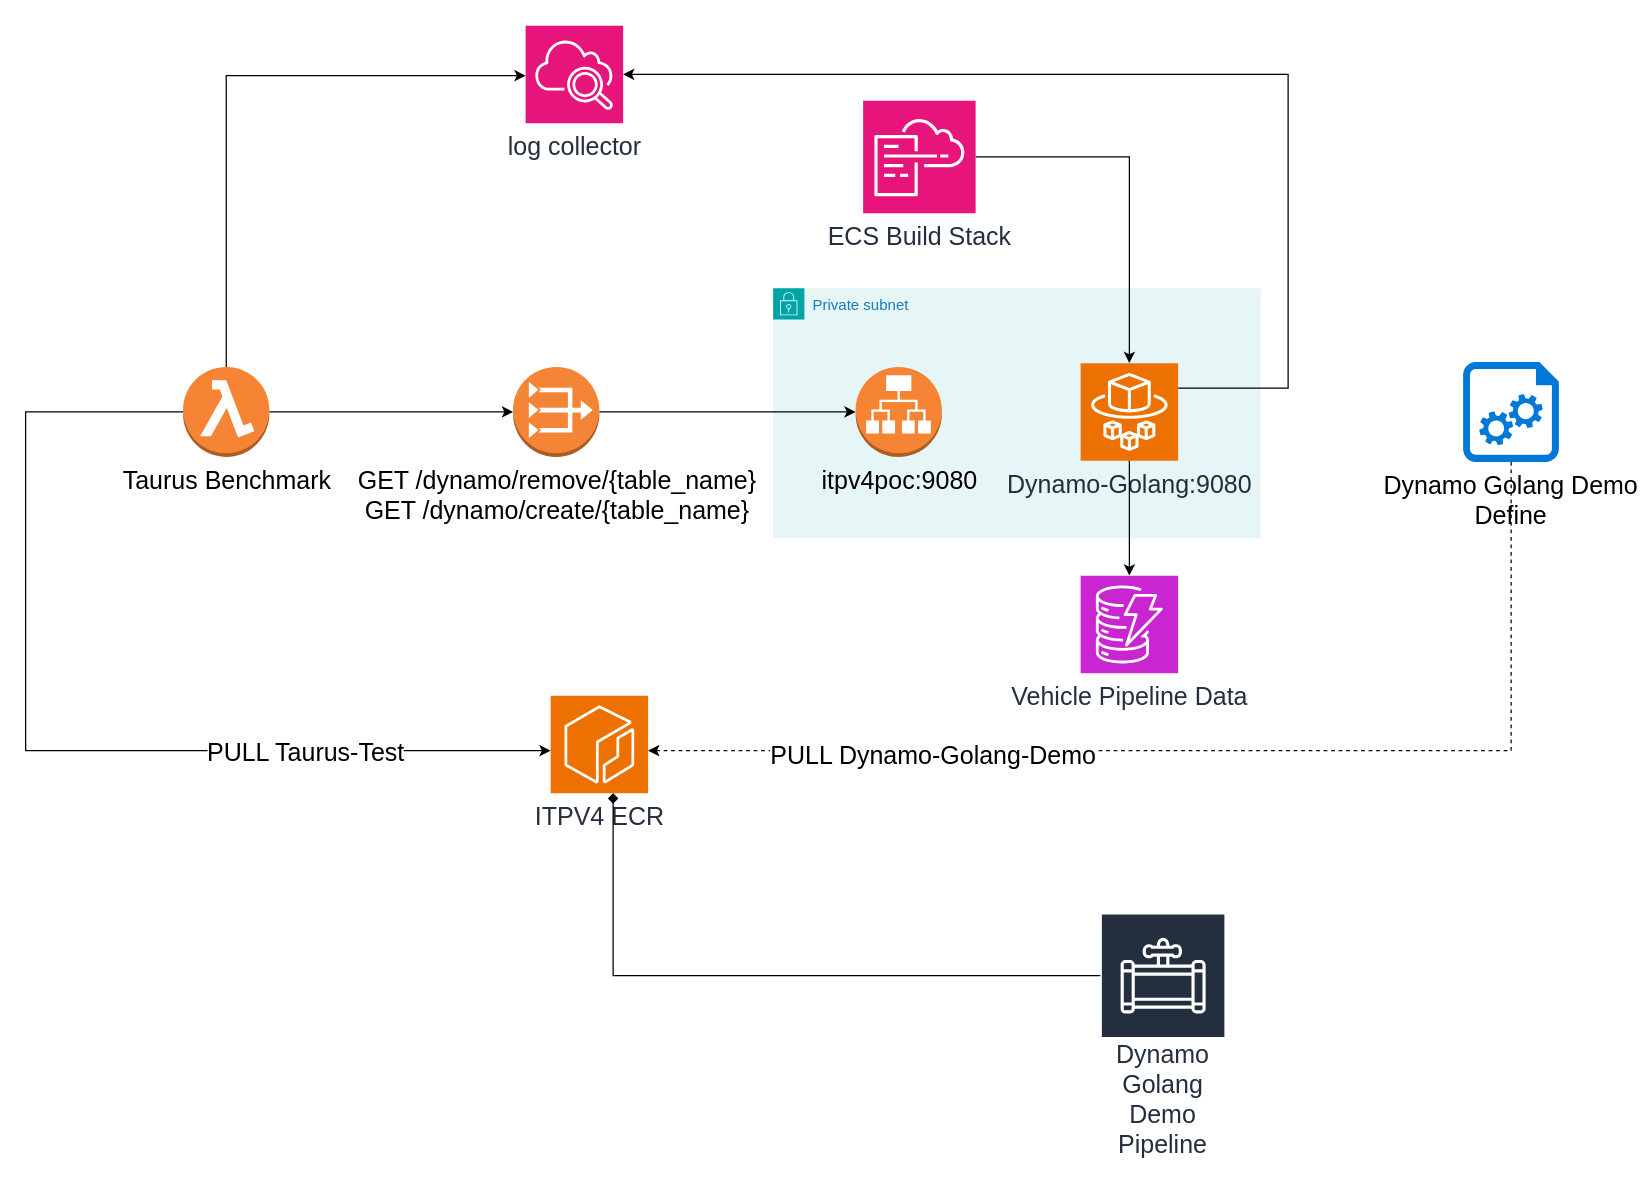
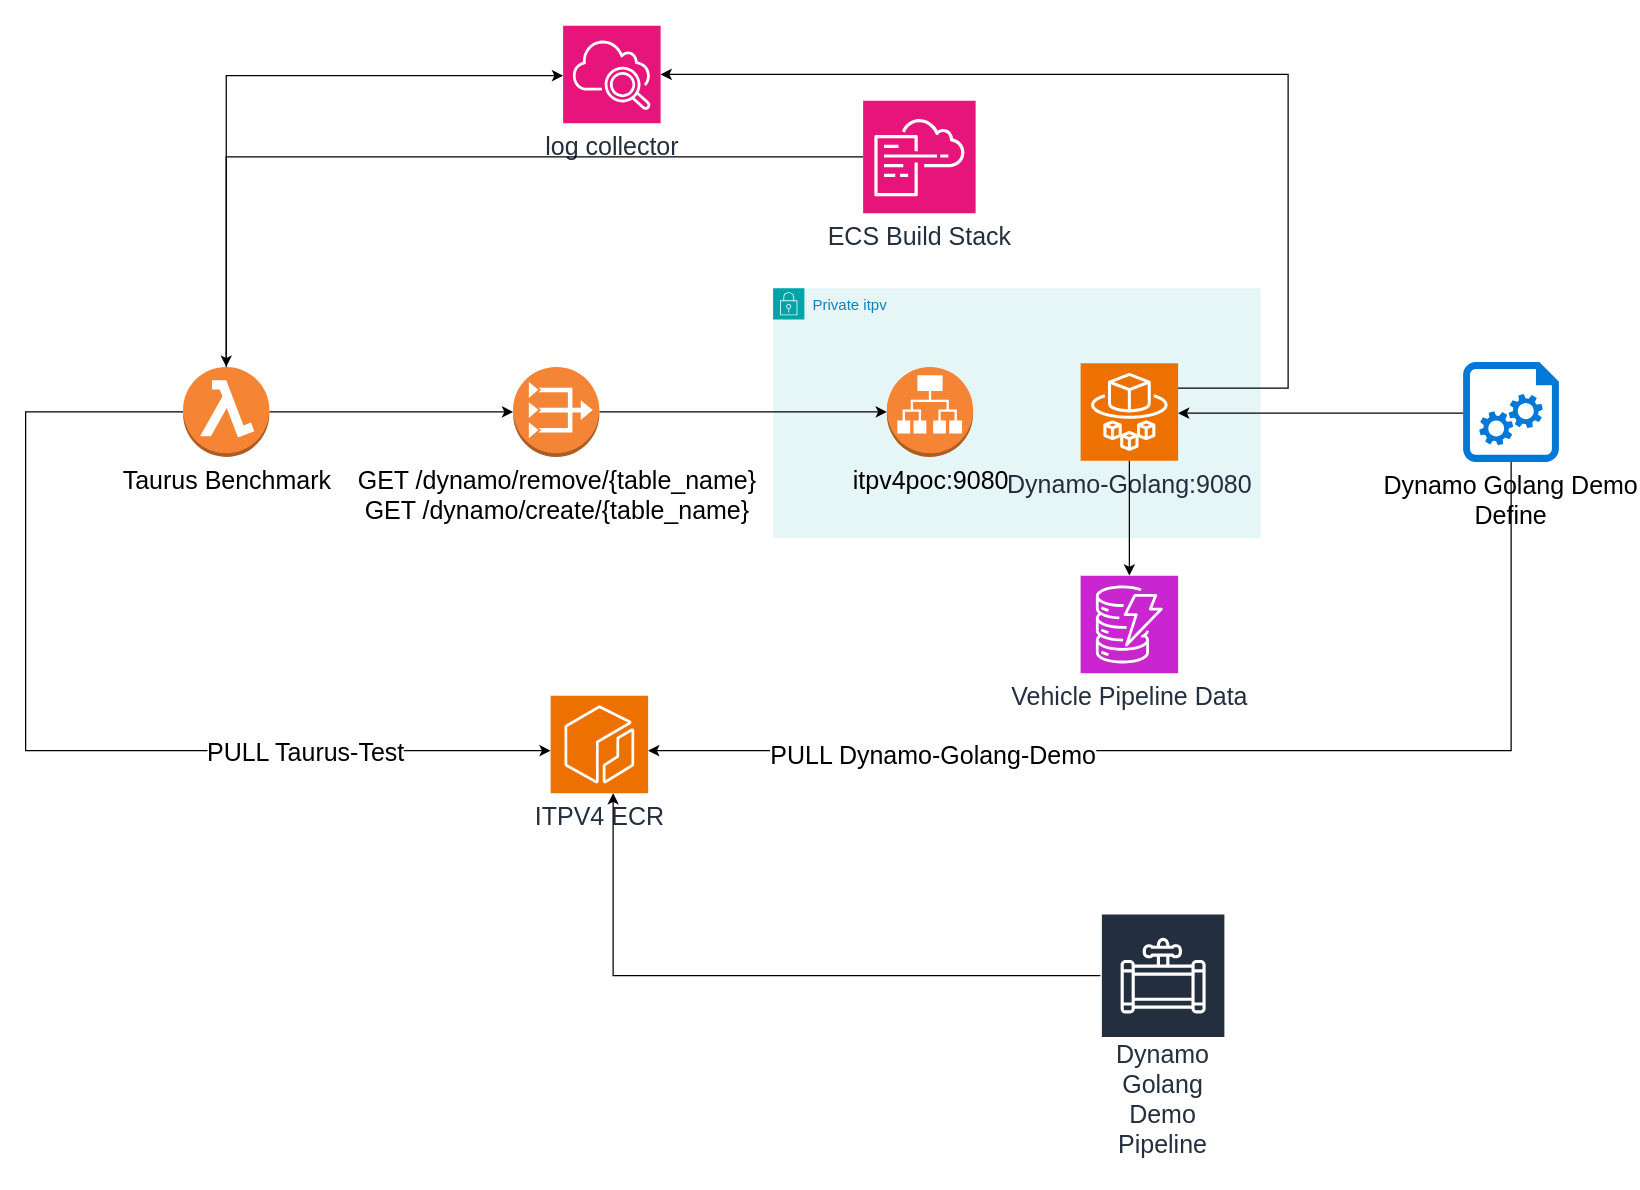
node "log collector": moved (574, 74) -> (612, 74)
edge "ECS Build Stack" -> "Dynamo-Golang:9080": now "ECS Build Stack" -> "Taurus Benchmark"
node "Private subnet": label "Private subnet" -> "Private itpv"
node "itpv4poc:9080": moved (899, 412) -> (930, 412)
edge "Dynamo Golang Demo Define" -> "Dynamo-Golang:9080": added
edge "Dynamo Golang Demo Define" -> "ITPV4 ECR": style dashed -> solid
edge "Dynamo Golang Demo Pipeline" -> "ITPV4 ECR": arrowhead diamond -> classic
